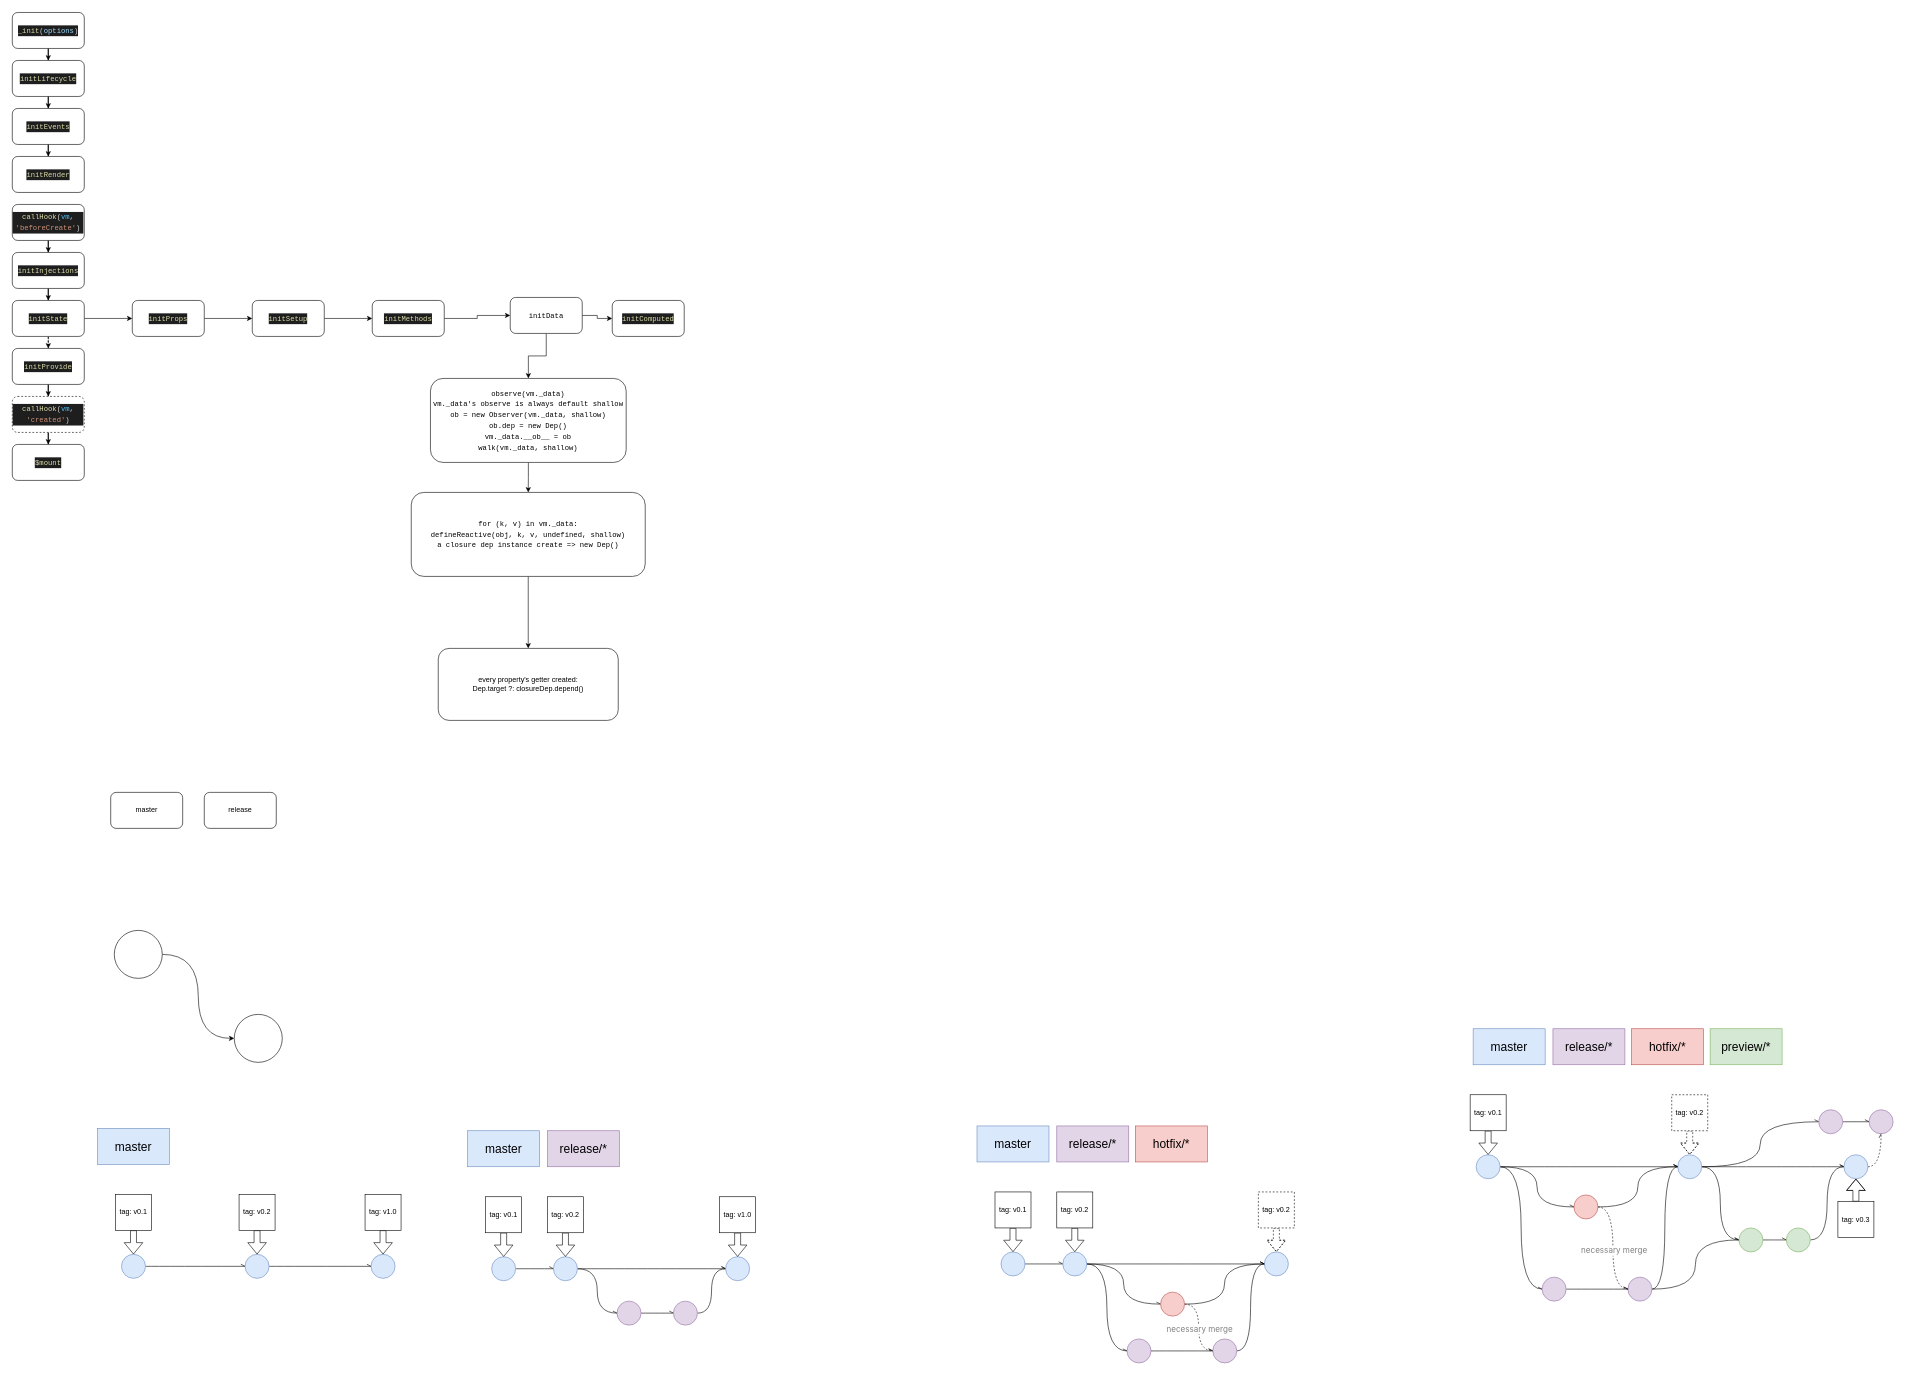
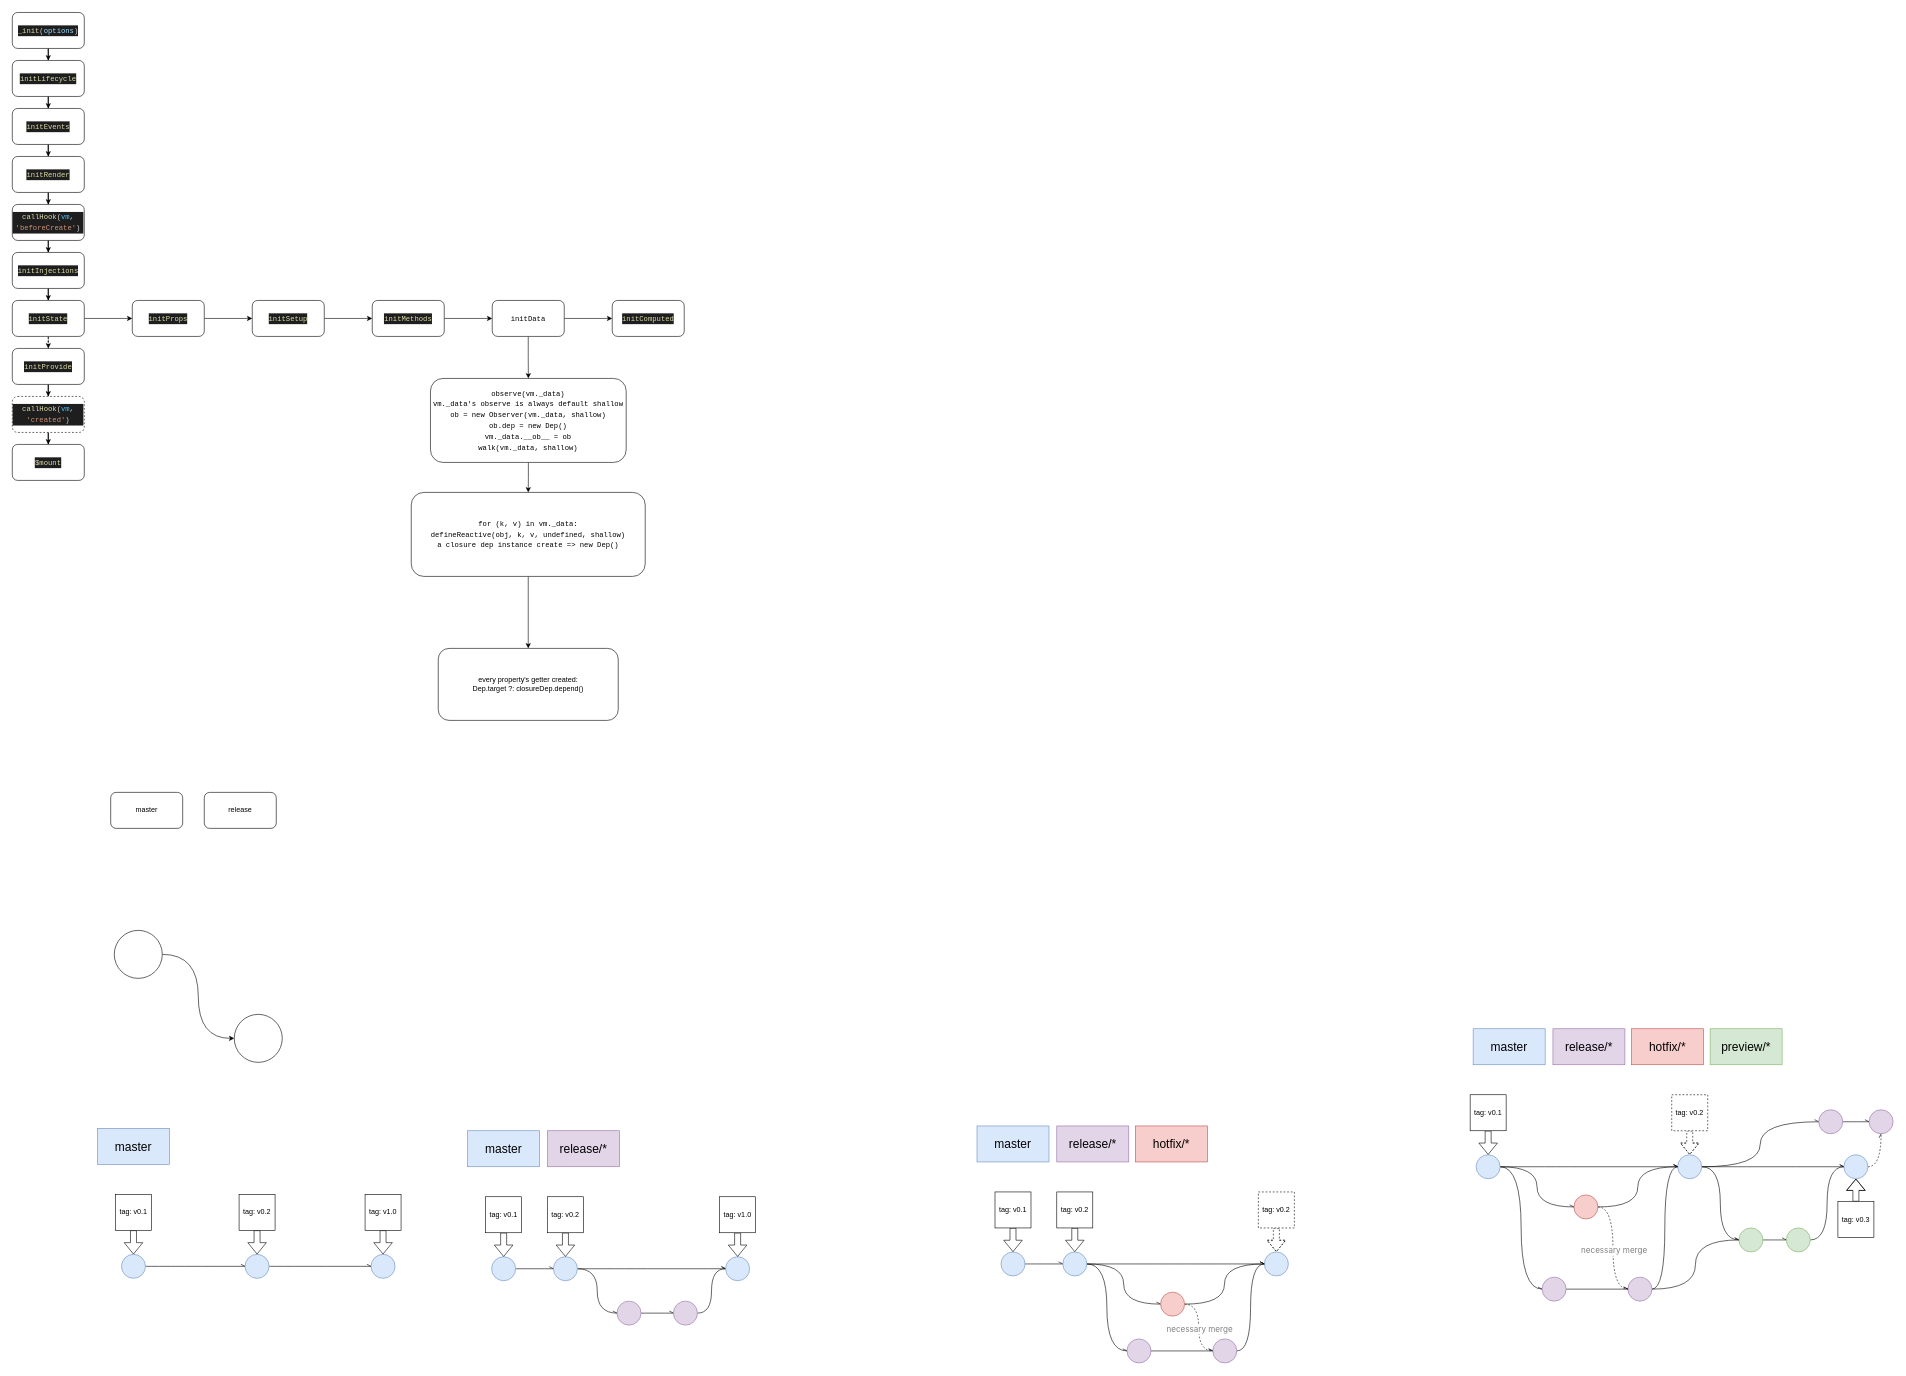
edge "initRender" -> "callHook(vm, 'beforeCreate')": added
node "initData": moved (546, 315) -> (528, 318)
